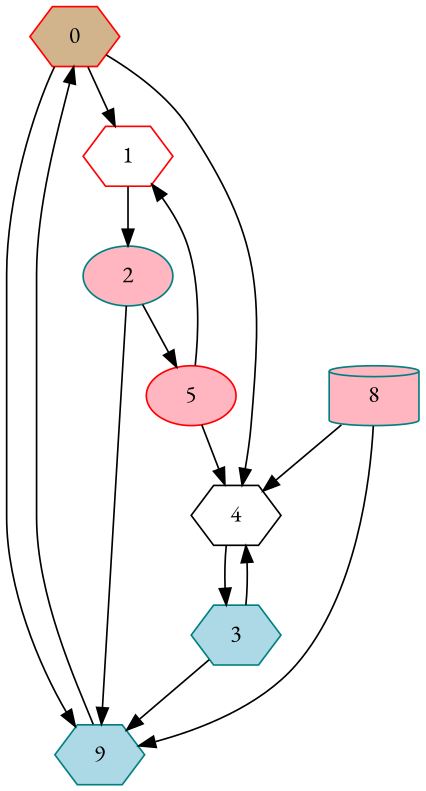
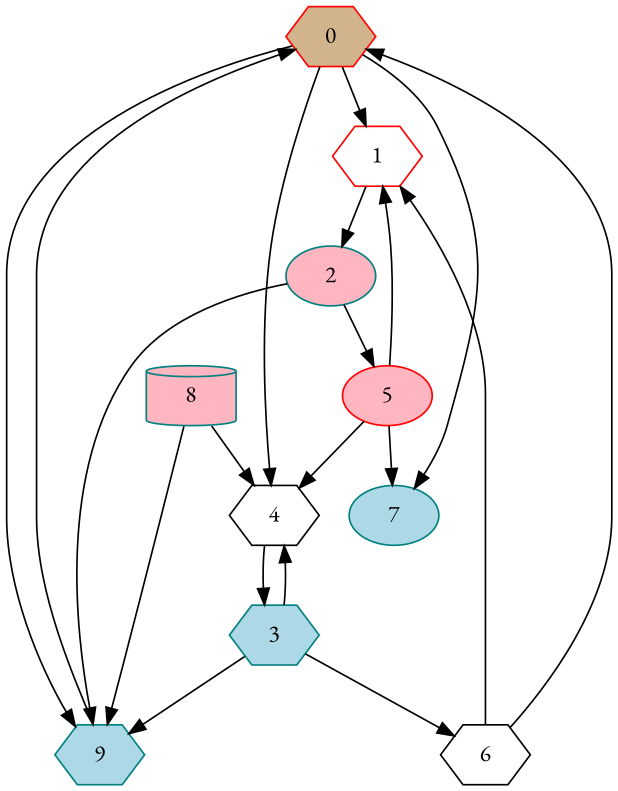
node "7": added
node "6": added
